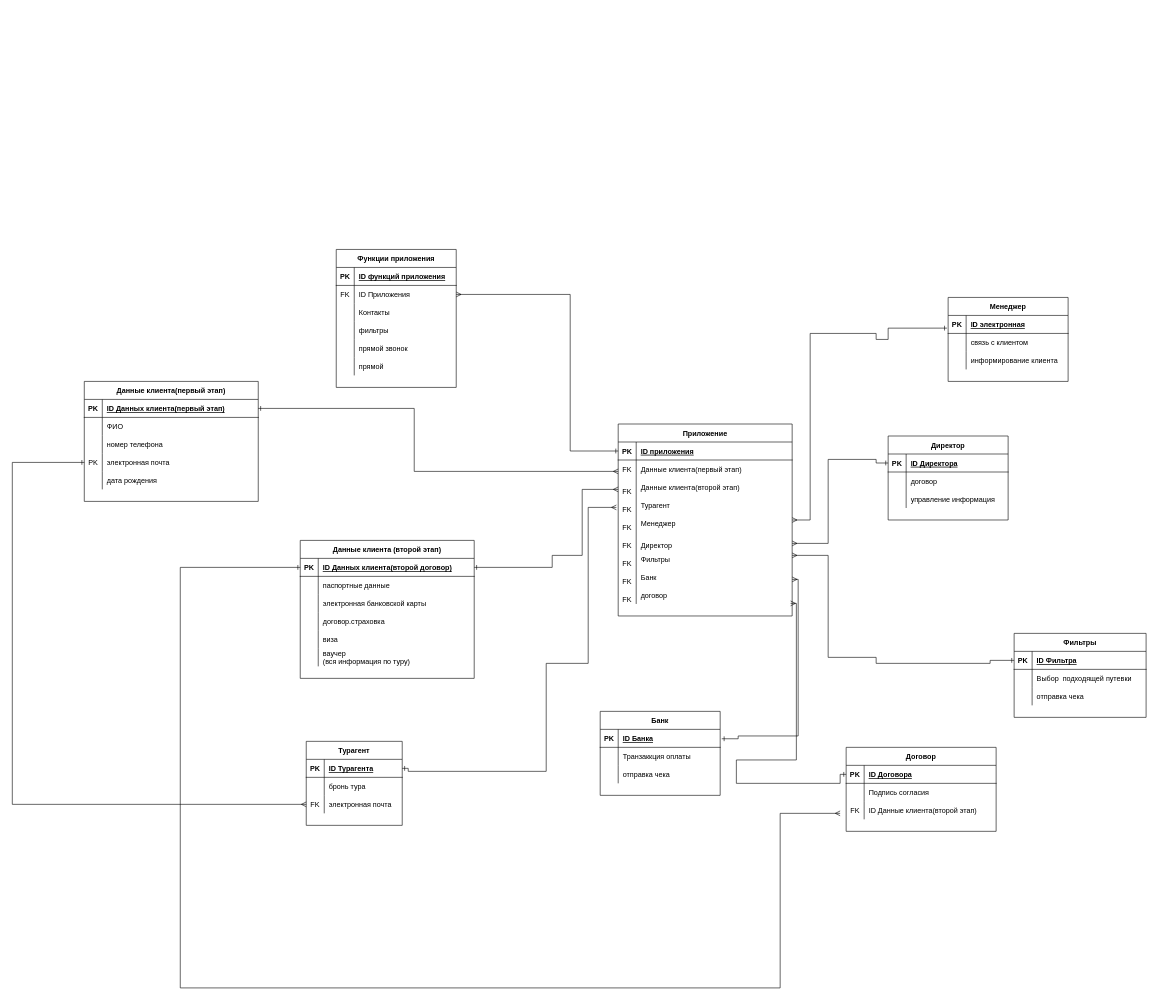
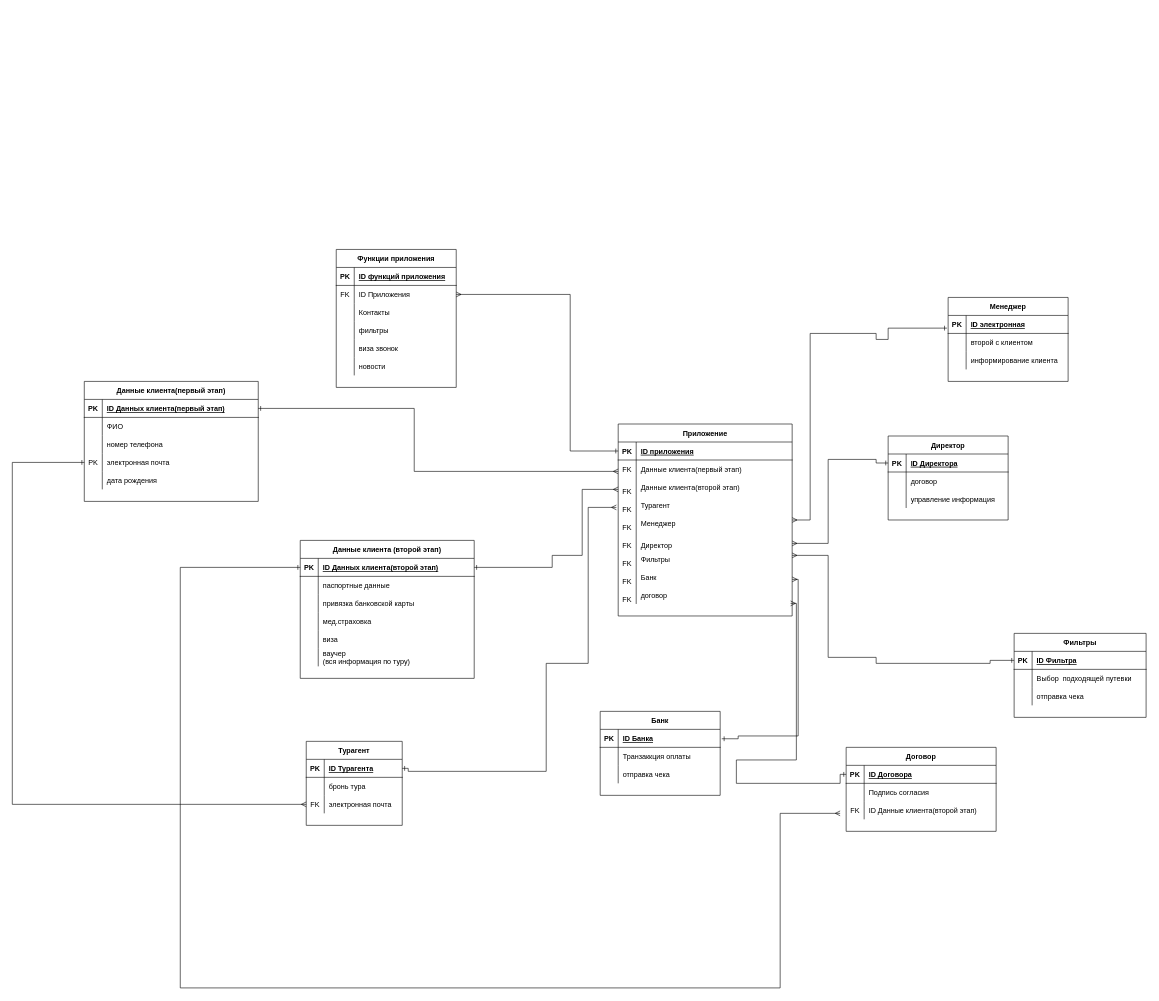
node "связь с клиентом": label "связь с клиентом" -> "второй с клиентом"
node "прямой звонок": label "прямой звонок" -> "виза звонок"
node "прямой": label "прямой" -> "новости"
node "ID Данных клиента(второй договор)": label "ID Данных клиента(второй договор)" -> "ID Данных клиента(второй этап)"
node "электронная банковской карты": label "электронная банковской карты" -> "привязка банковской карты"
node "договор.страховка": label "договор.страховка" -> "мед.страховка"
